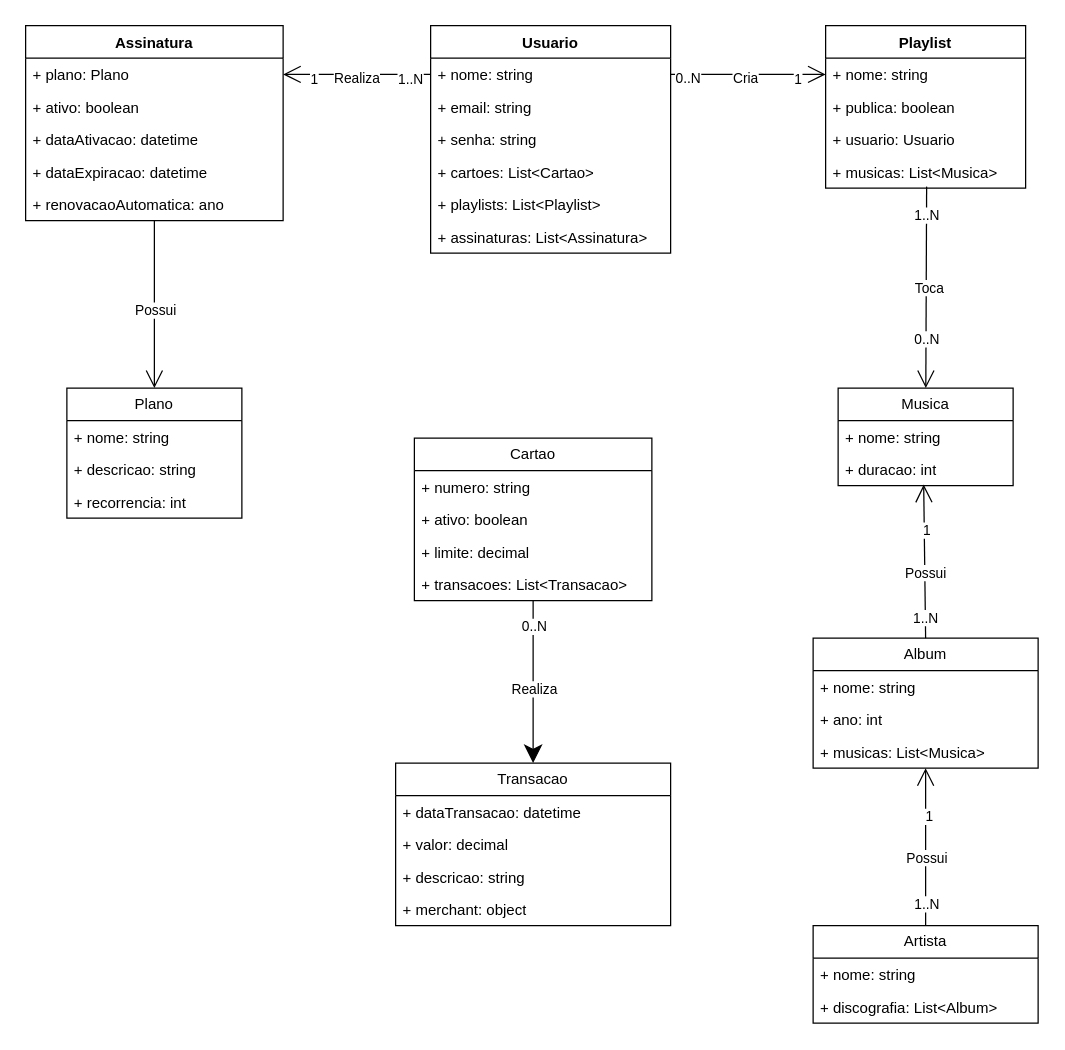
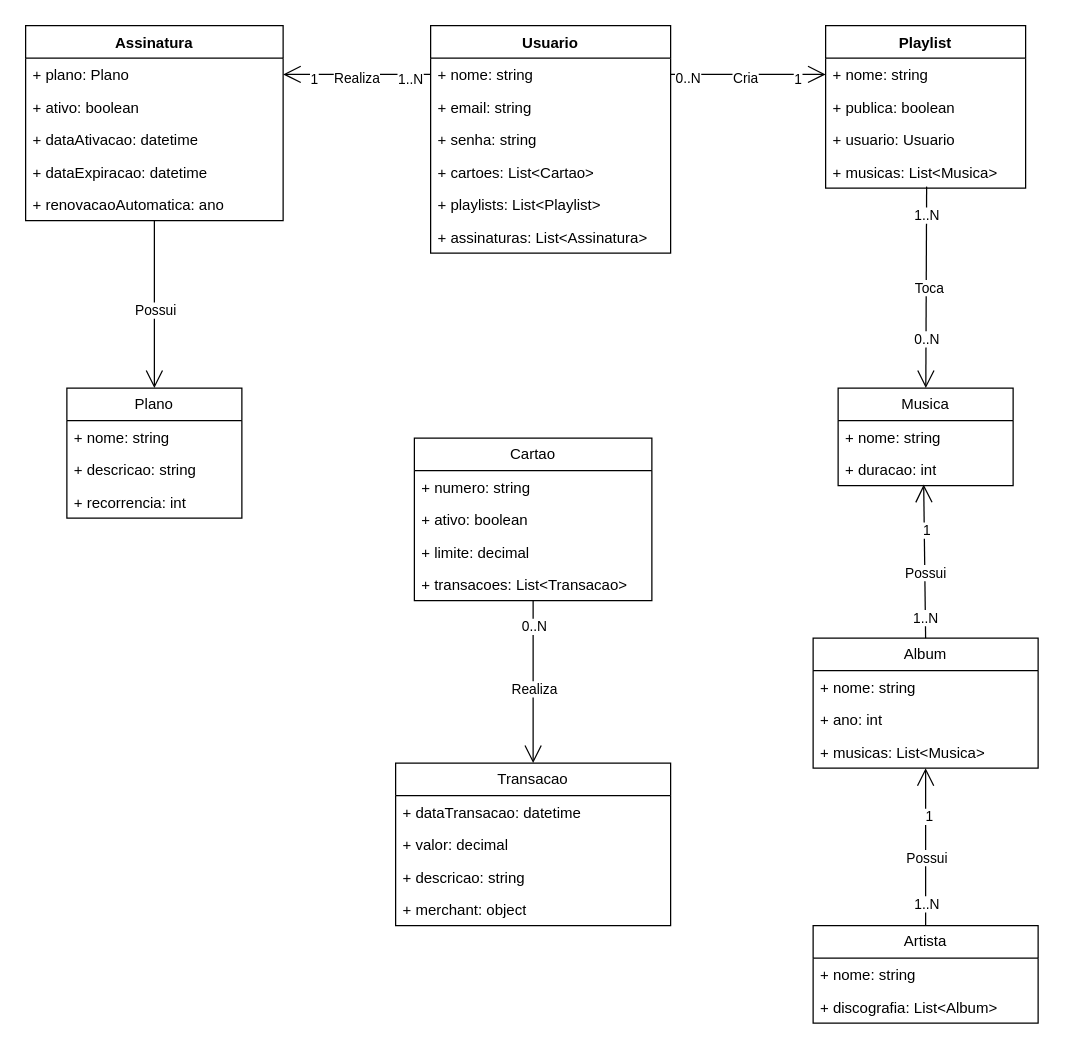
edge "+ transacoes: List<Transacao>" -> "Transacao": arrowhead classic -> open
